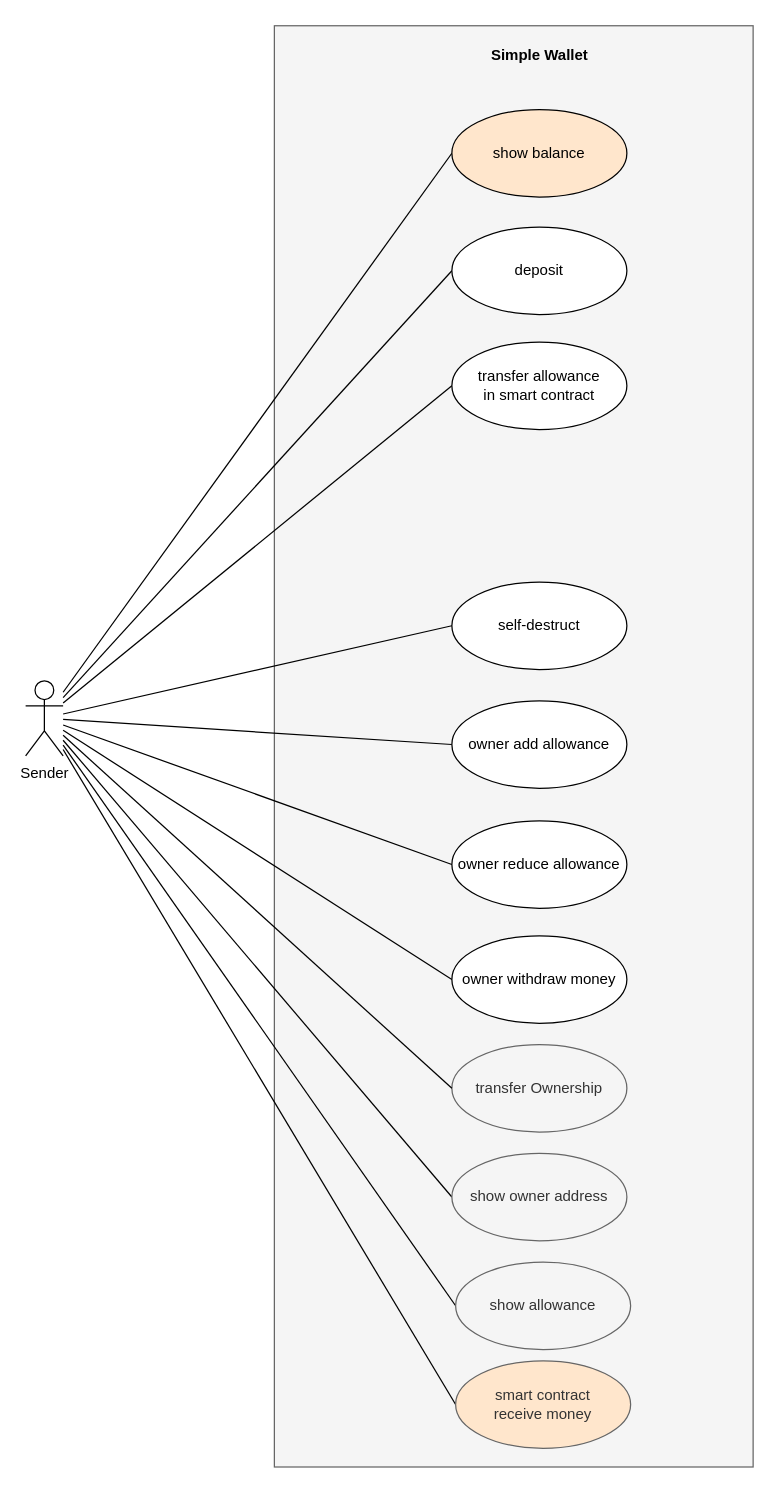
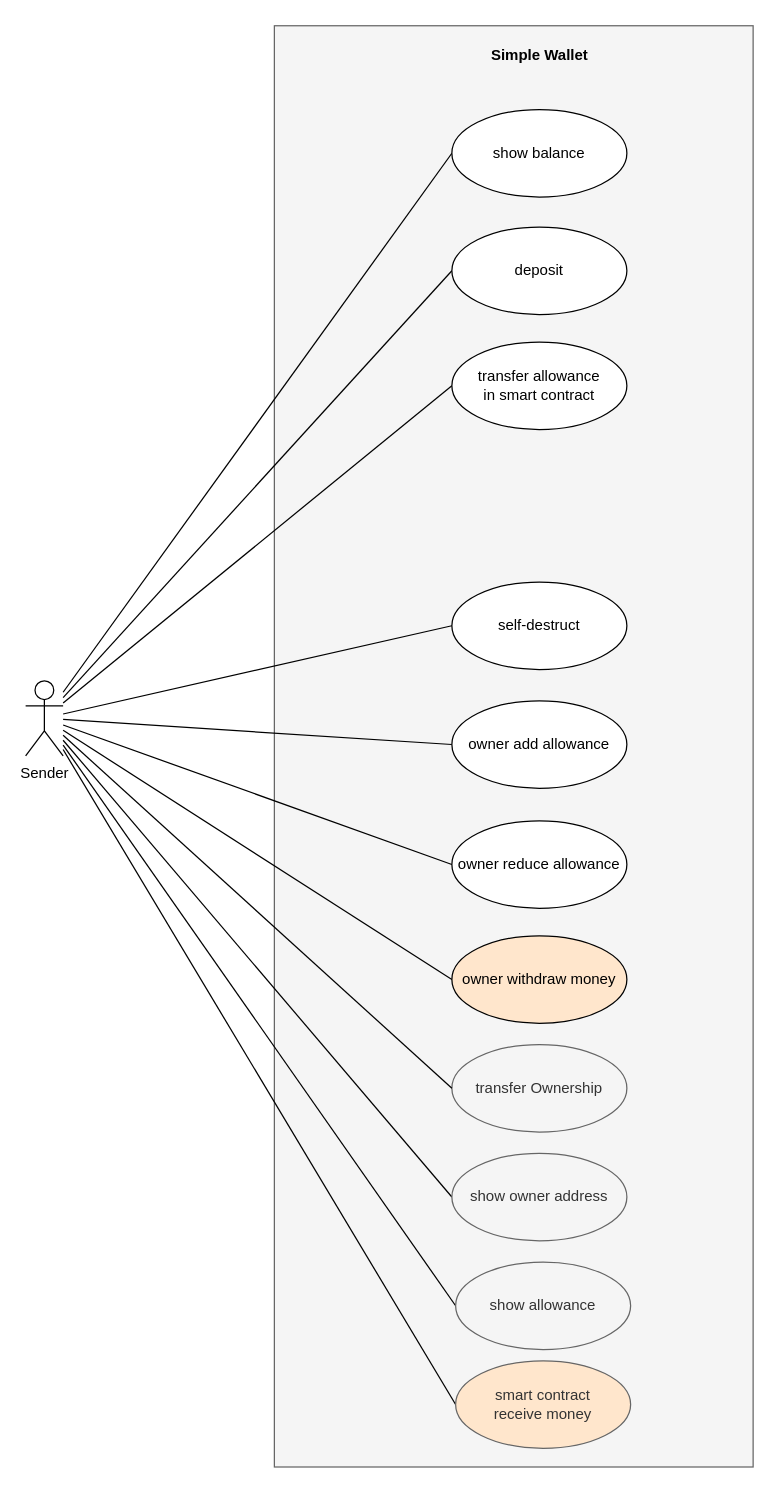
node "show balance": fillcolor #ffe6cc -> #ffffff
node "owner withdraw money": fillcolor #ffffff -> #ffe6cc
